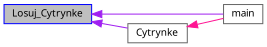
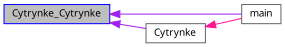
node "Losuj_Cytrynke": label "Losuj_Cytrynke" -> "Cytrynke_Cytrynke"
